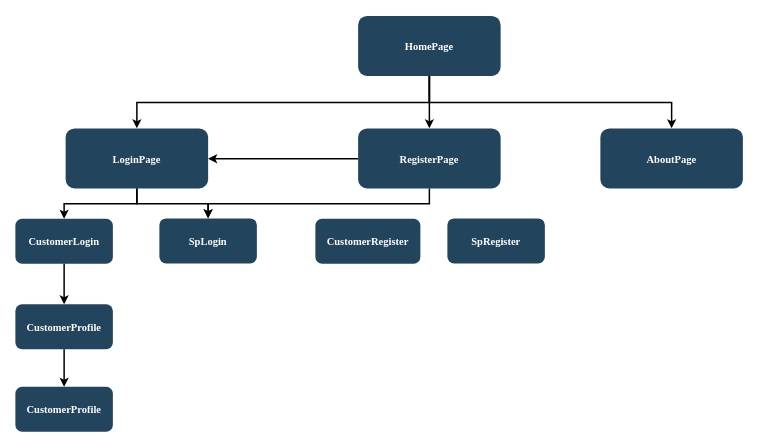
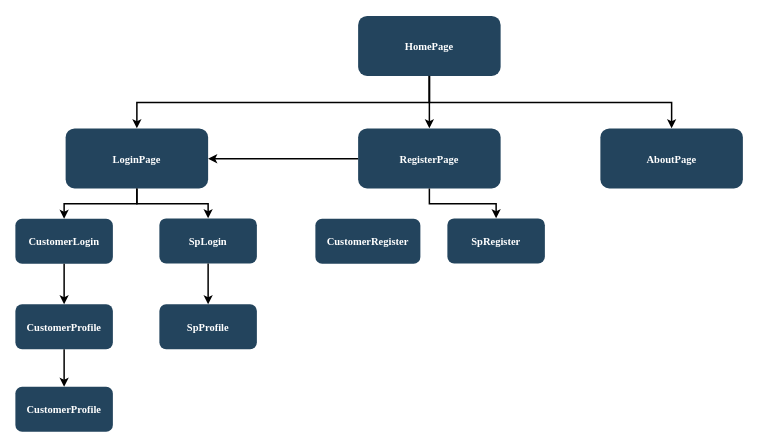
edge "RegisterPage" -> "SpLogin": now "RegisterPage" -> "SpRegister"
edge "SpLogin" -> "SpProfile": added
node "SpProfile": added
